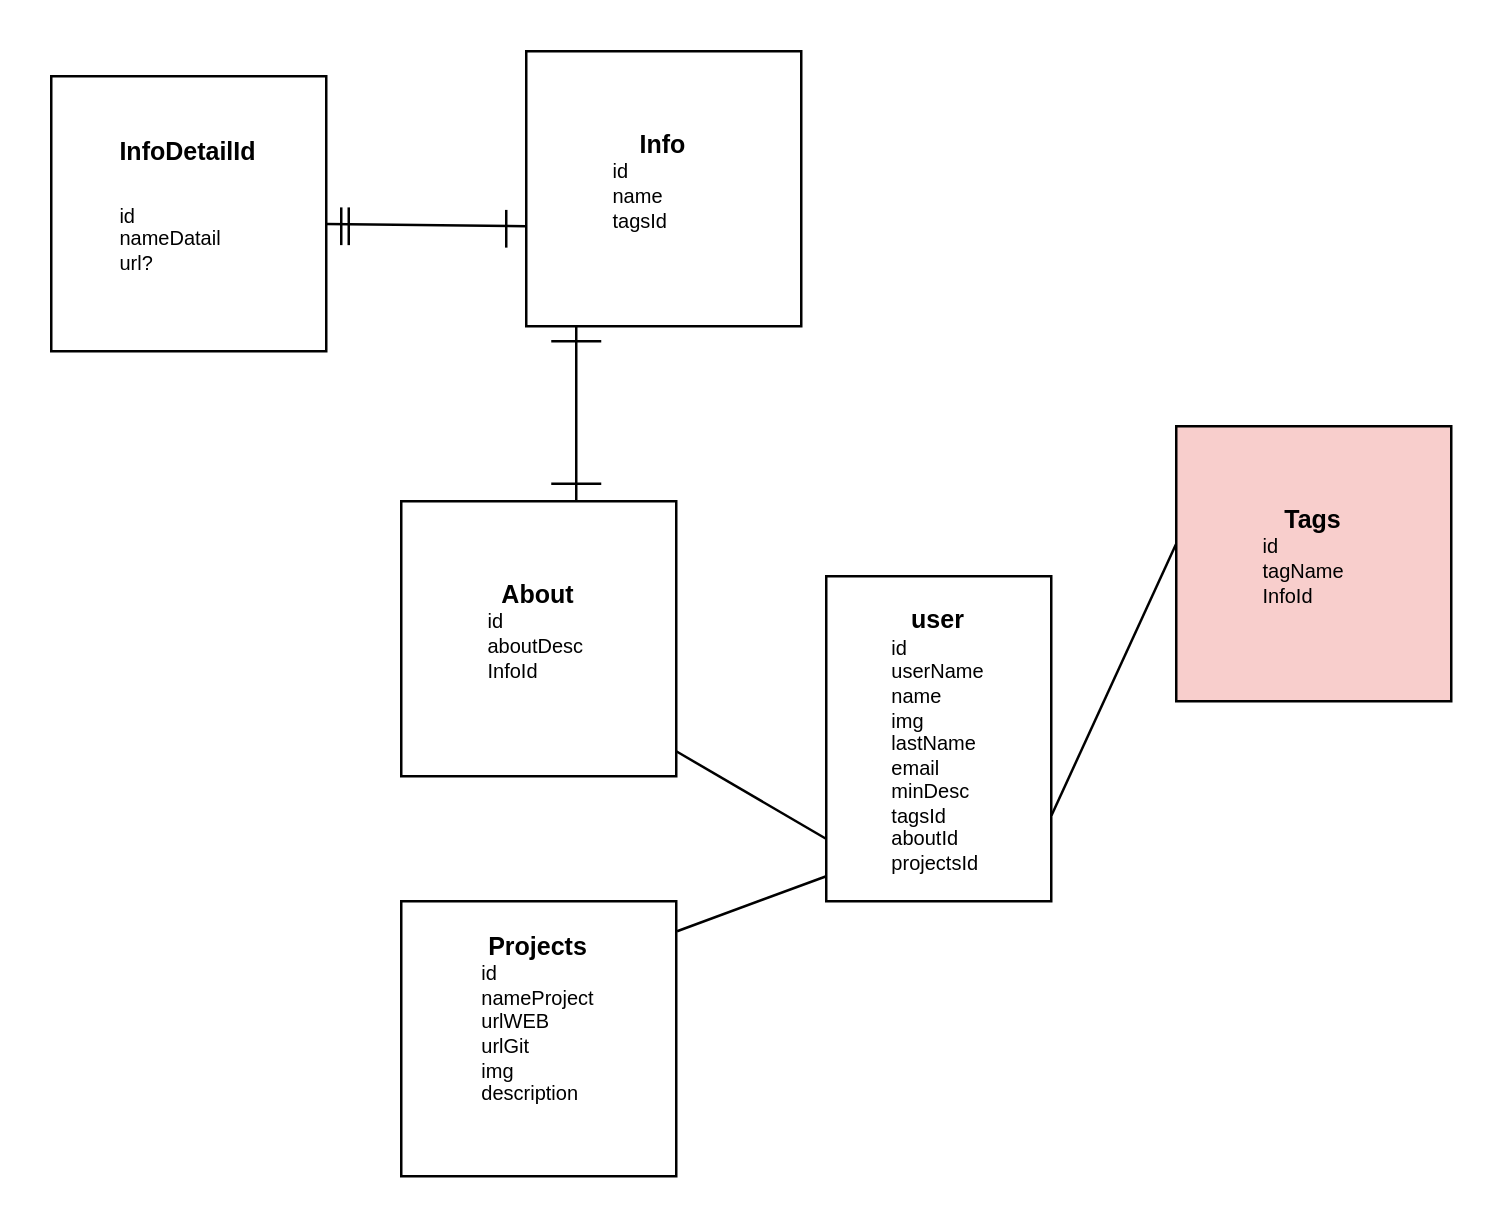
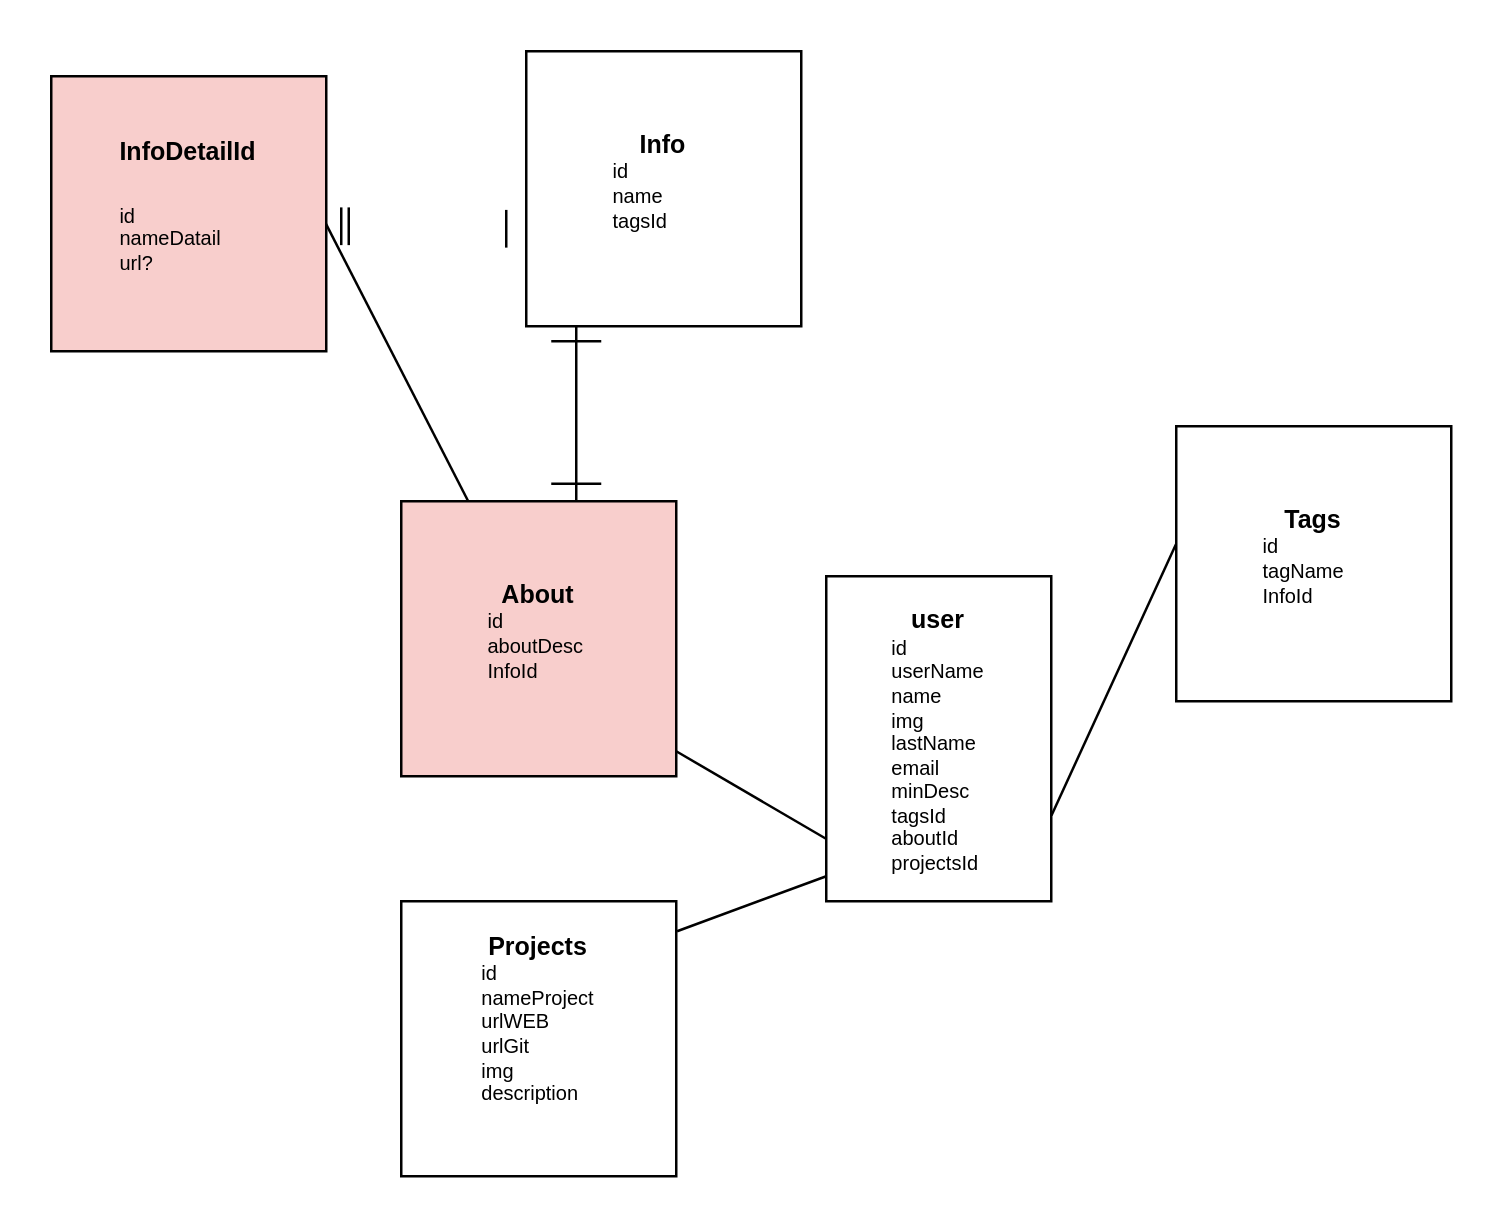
node "InfoDetailId id nameDatail url?": fillcolor #ffffff -> #f8cecc
edge "Info id name tagsId" -- "InfoDetailId id nameDatail url?": now "About id aboutDesc InfoId" -- "InfoDetailId id nameDatail url?"
node "Tags id tagName InfoId": fillcolor #f8cecc -> #ffffff
node "About id aboutDesc InfoId": fillcolor #ffffff -> #f8cecc
